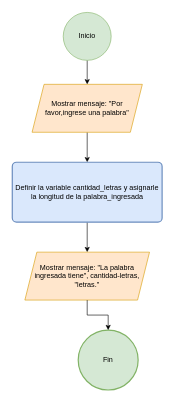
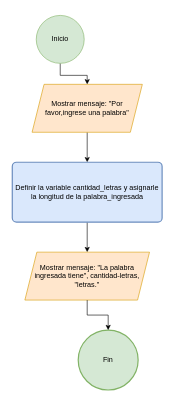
node "Inicio": moved (87, 36) -> (60, 39)
